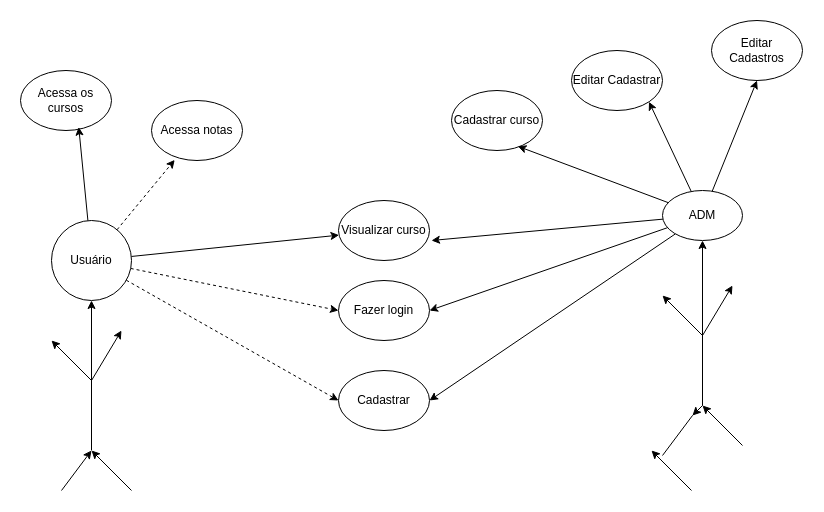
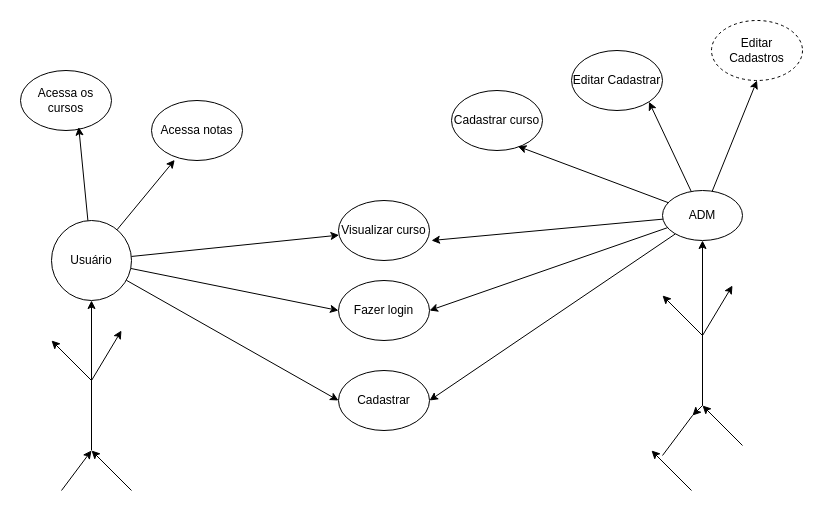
node "Editar Cadastros": style solid -> dashed
edge "Usuário" -> "Acessa notas": style dashed -> solid
edge "Usuário" -> "Fazer login": style dashed -> solid
edge "Usuário" -> "Cadastrar": style dashed -> solid
